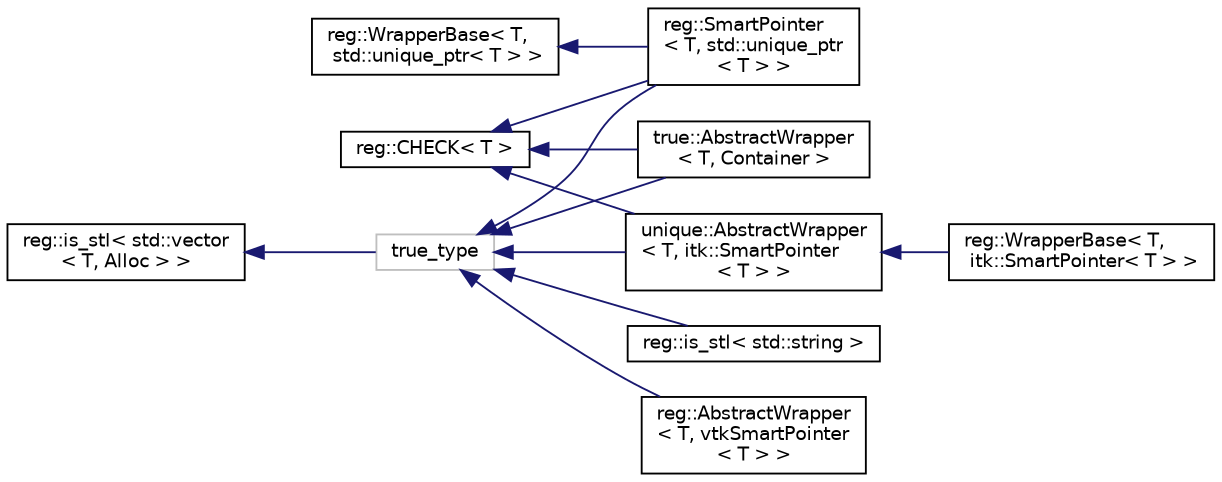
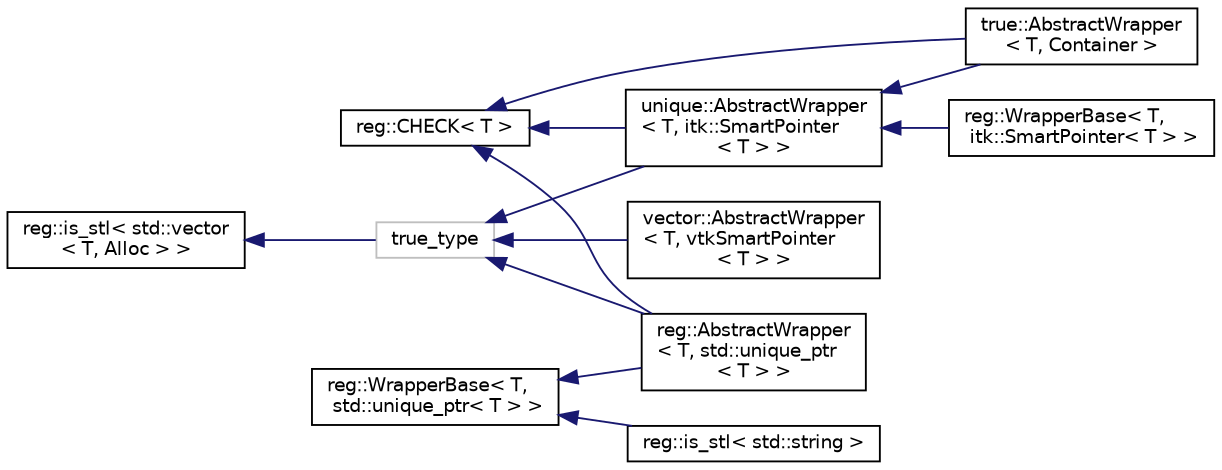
node "reg::SmartPointer < T, std::unique_ptr < T > >": label "reg::SmartPointer < T, std::unique_ptr < T > >" -> "reg::AbstractWrapper < T, std::unique_ptr < T > >"
edge "true::AbstractWrapper < T, Container >" -> "true_type": now "true::AbstractWrapper < T, Container >" -> "unique::AbstractWrapper < T, itk::SmartPointer < T > >"
edge "reg::is_stl< std::string >" -> "true_type": now "reg::is_stl< std::string >" -> "reg::WrapperBase< T, std::unique_ptr< T > >"
node "reg::AbstractWrapper < T, vtkSmartPointer < T > >": label "reg::AbstractWrapper < T, vtkSmartPointer < T > >" -> "vector::AbstractWrapper < T, vtkSmartPointer < T > >"
